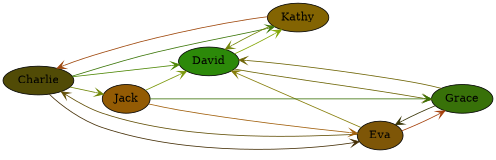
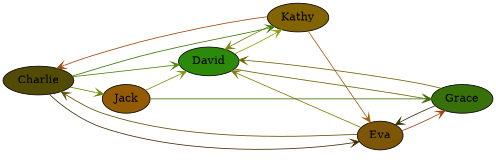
edge "Jack" -- "Eva": now "Kathy" -- "Eva"
